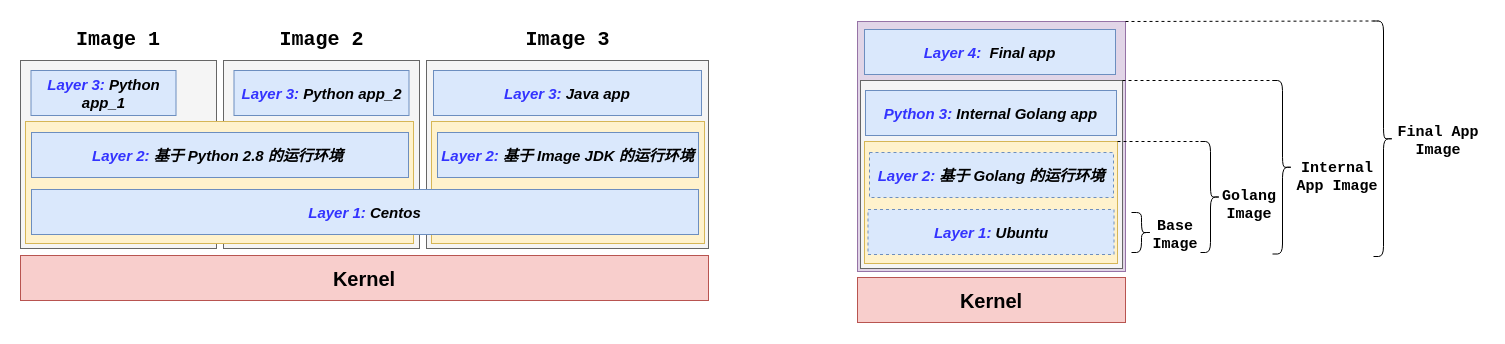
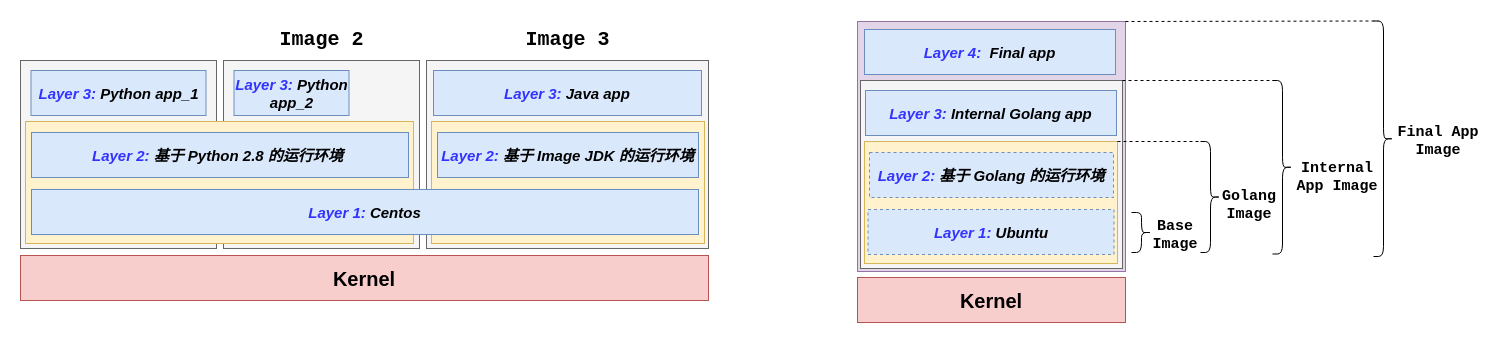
node "Image 1": removed
node "Layer 3: Python app_1": size 145x45 -> 175x45
node "Layer 3: Python app_2": size 175x45 -> 115x45
node "Python 3: Internal Golang app": label "Python 3: Internal Golang app" -> "Layer 3: Internal Golang app"
